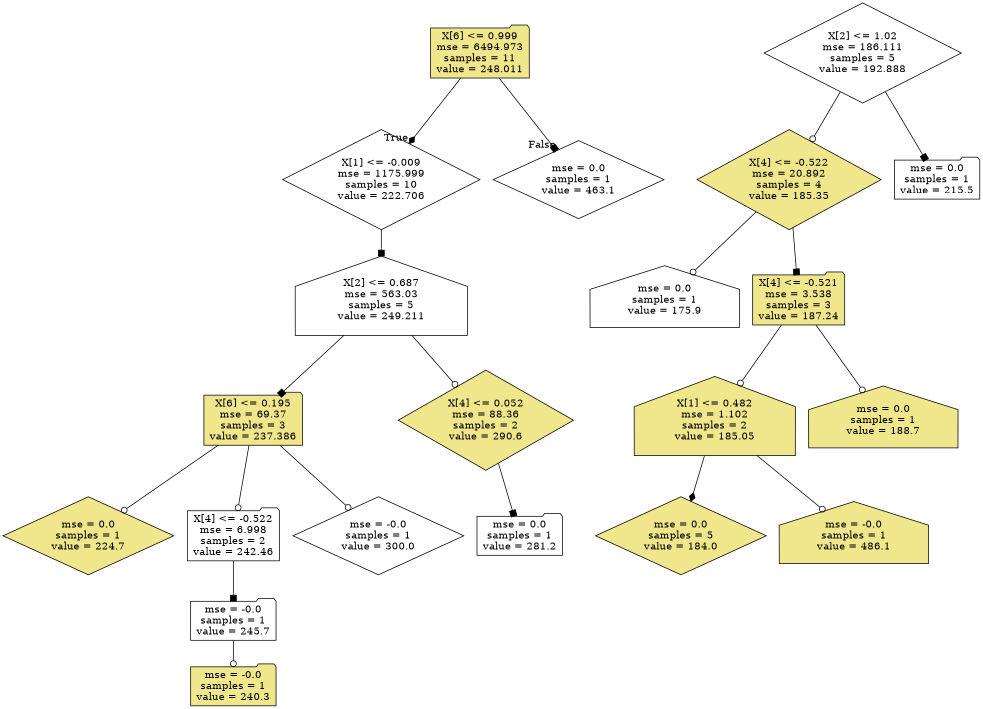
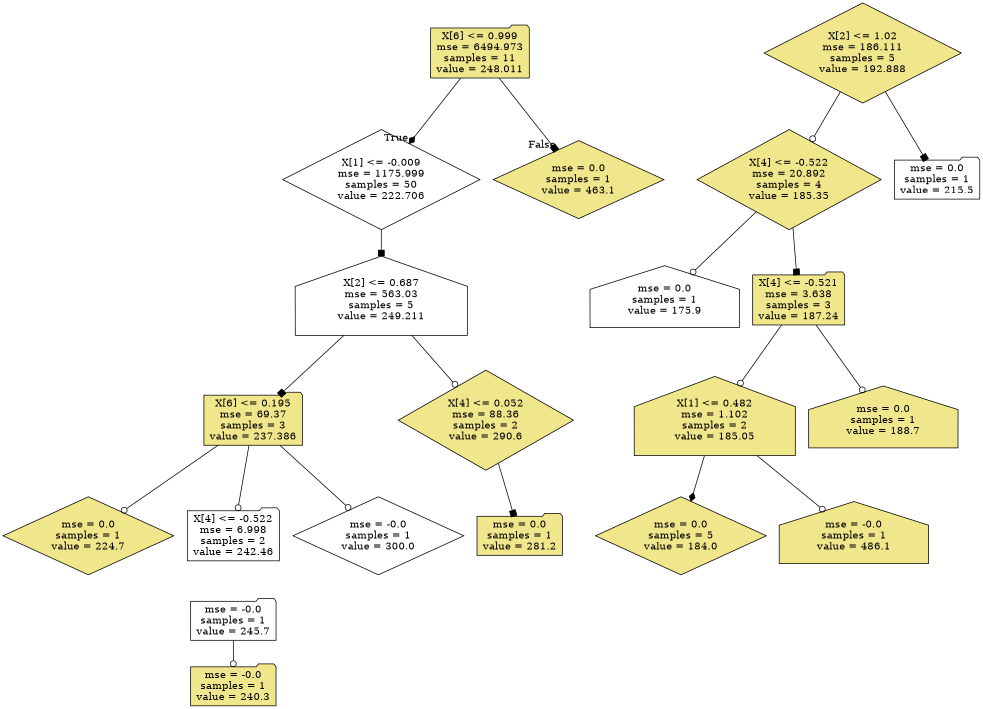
node "X[2] <= 1.02 mse = 186.111 samples = 5 value = 192.888": fillcolor white -> khaki
node "X[1] <= -0.009 mse = 1175.999 samples = 10 value = 222.706": label "X[1] <= -0.009 mse = 1175.999 samples = 10 value = 222.706" -> "X[1] <= -0.009 mse = 1175.999 samples = 50 value = 222.706"
node "mse = 0.0 samples = 1 value = 463.1": fillcolor white -> khaki
node "X[4] <= -0.521 mse = 3.538 samples = 3 value = 187.24": label "X[4] <= -0.521 mse = 3.538 samples = 3 value = 187.24" -> "X[4] <= -0.521 mse = 3.638 samples = 3 value = 187.24"
node "mse = 0.0 samples = 1 value = 281.2": fillcolor white -> khaki
edge "X[4] <= -0.522 mse = 6.998 samples = 2 value = 242.46" -> "mse = -0.0 samples = 1 value = 245.7": removed
